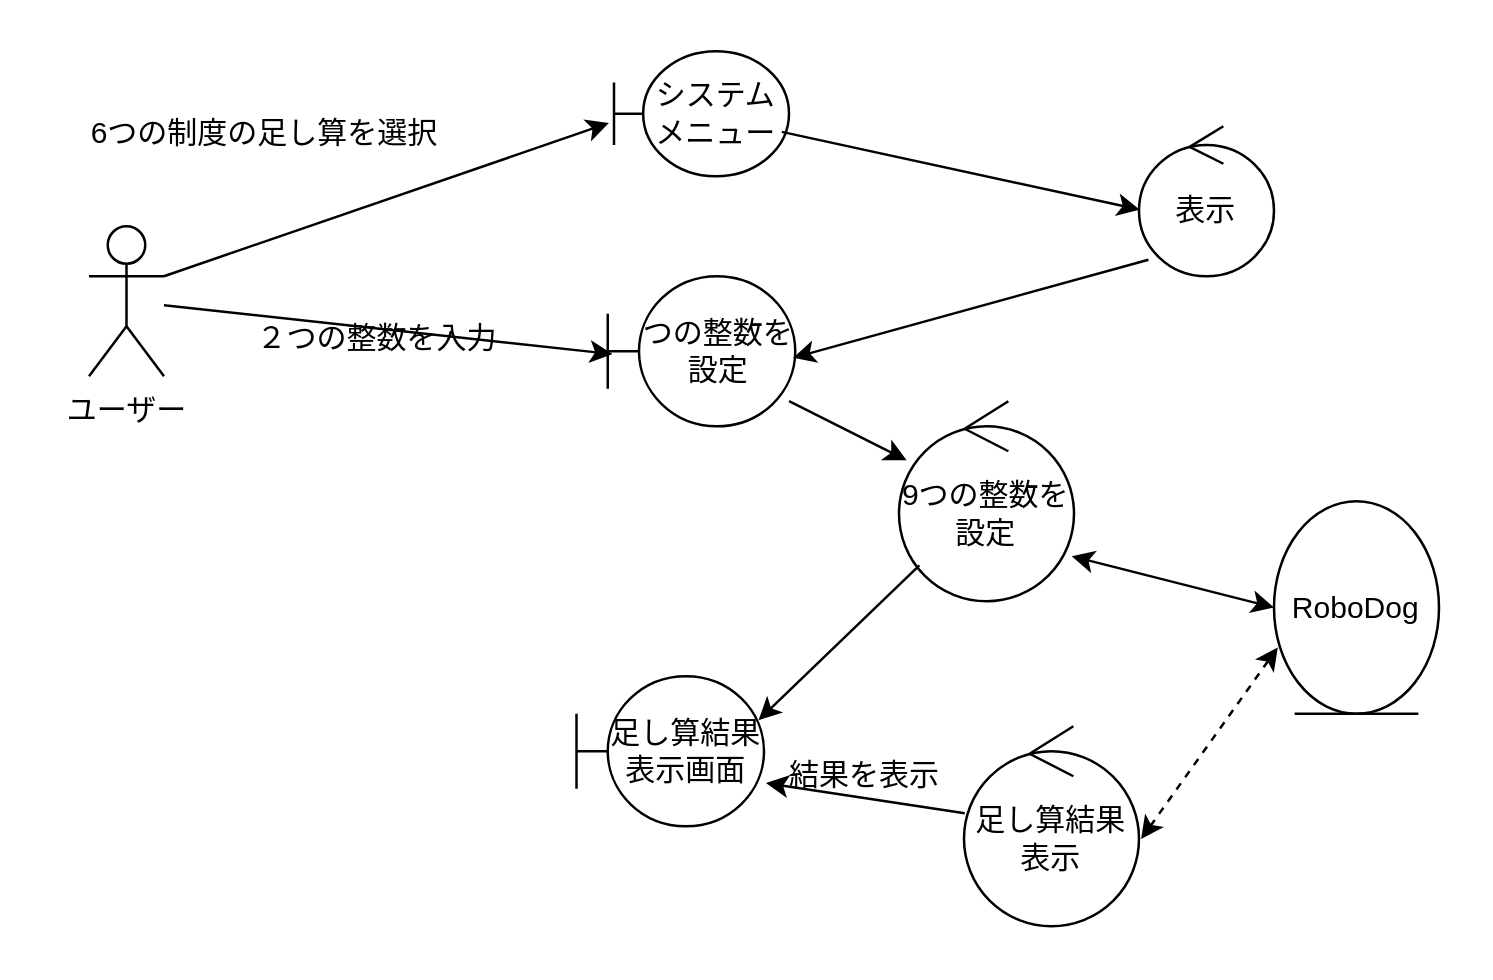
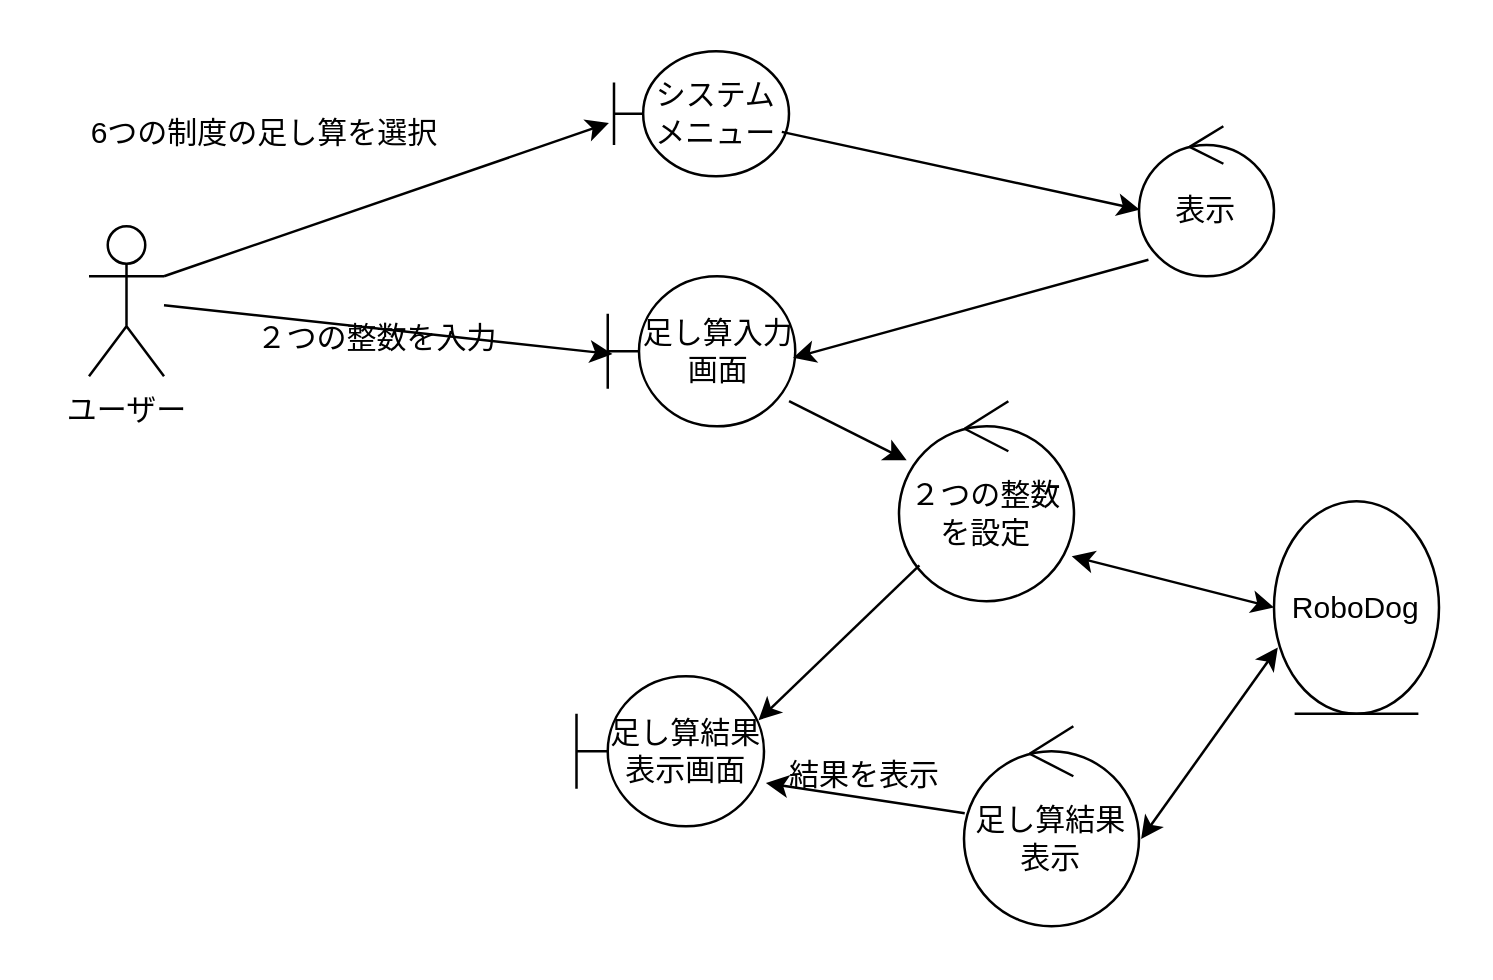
node "つの整数を設定": label "つの整数を設定" -> "足し算入力画面"
node "9つの整数を設定": label "9つの整数を設定" -> "２つの整数を設定"
edge "RoboDog" -- "足し算結果表示": style dashed -> solid
